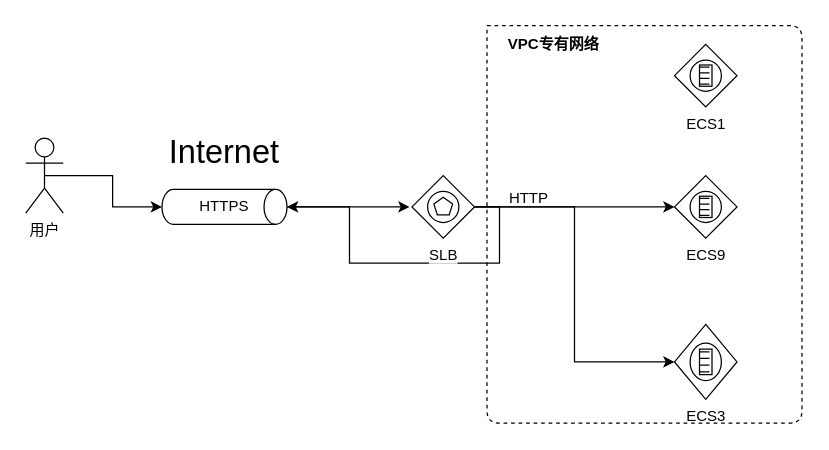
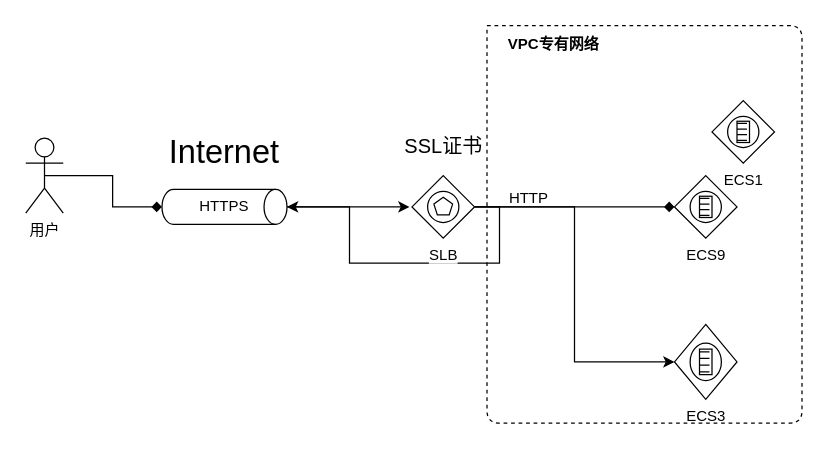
node "ECS1": moved (706, 76) -> (743, 132)
node "SSL证书": added
edge "用户" -> "HTTPS": arrowhead classic -> diamond
edge "SLB" -> "ECS9": arrowhead classic -> diamond
